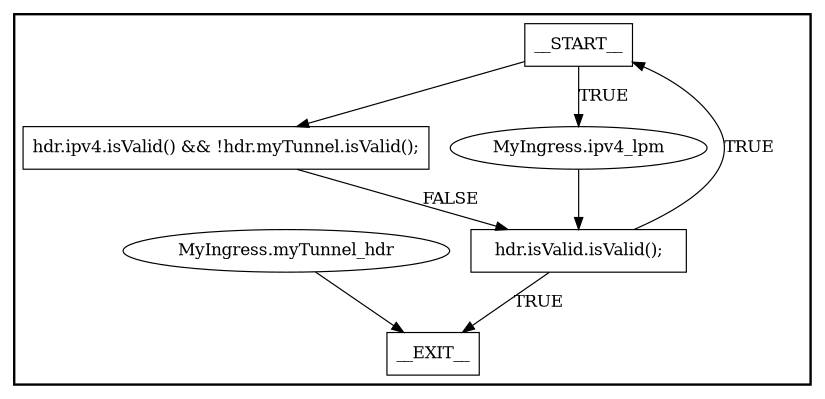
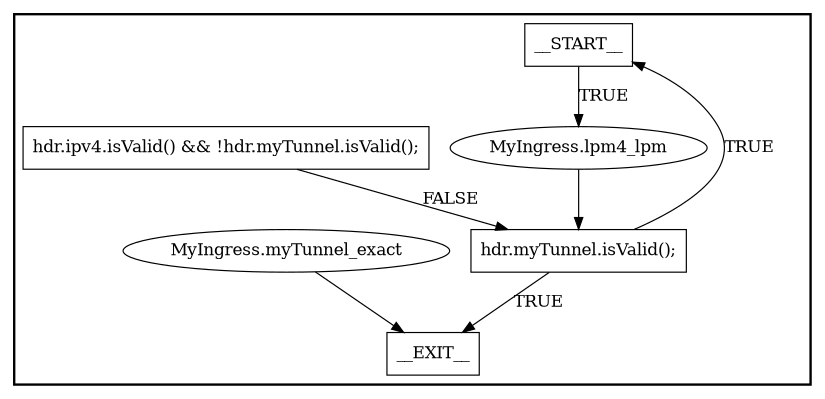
edge "__START__" -> "hdr.ipv4.isValid() && !hdr.myTunnel.isValid();": removed
node "MyIngress.ipv4_lpm": label "MyIngress.ipv4_lpm" -> "MyIngress.lpm4_lpm"
node "MyIngress.myTunnel_hdr": label "MyIngress.myTunnel_hdr" -> "MyIngress.myTunnel_exact"
node "hdr.isValid.isValid();": label "hdr.isValid.isValid();" -> "hdr.myTunnel.isValid();"
